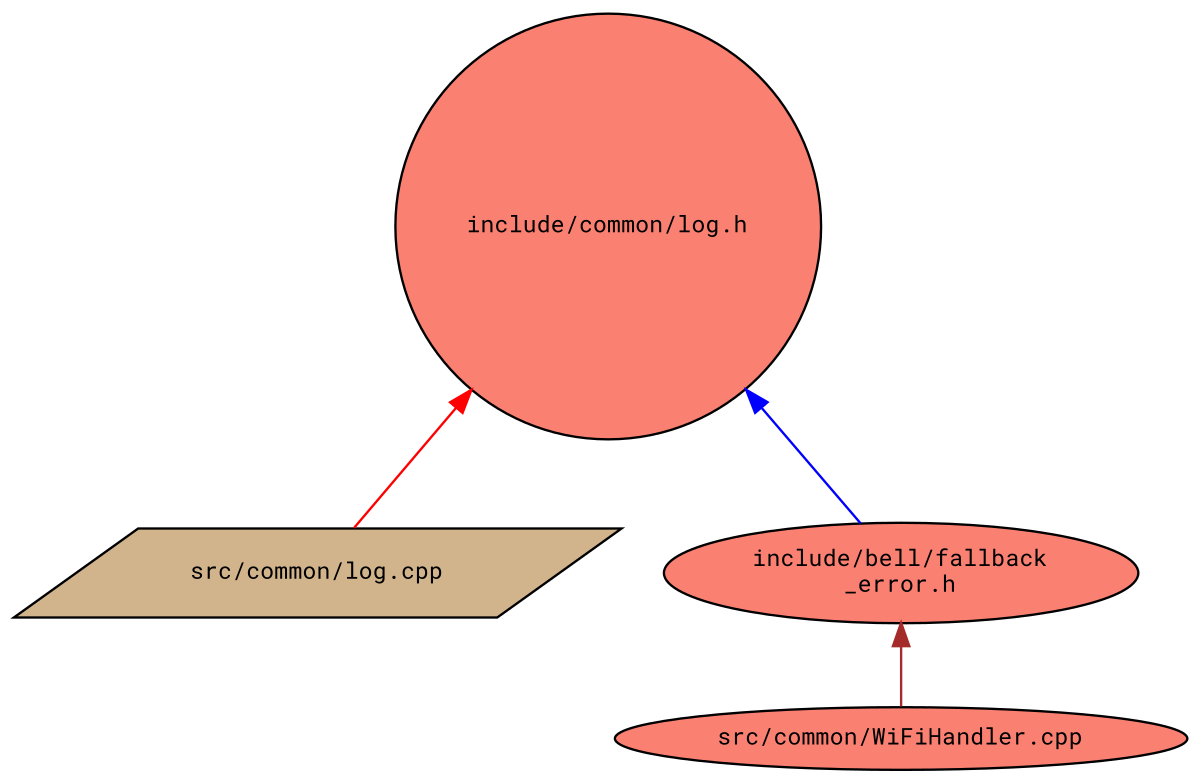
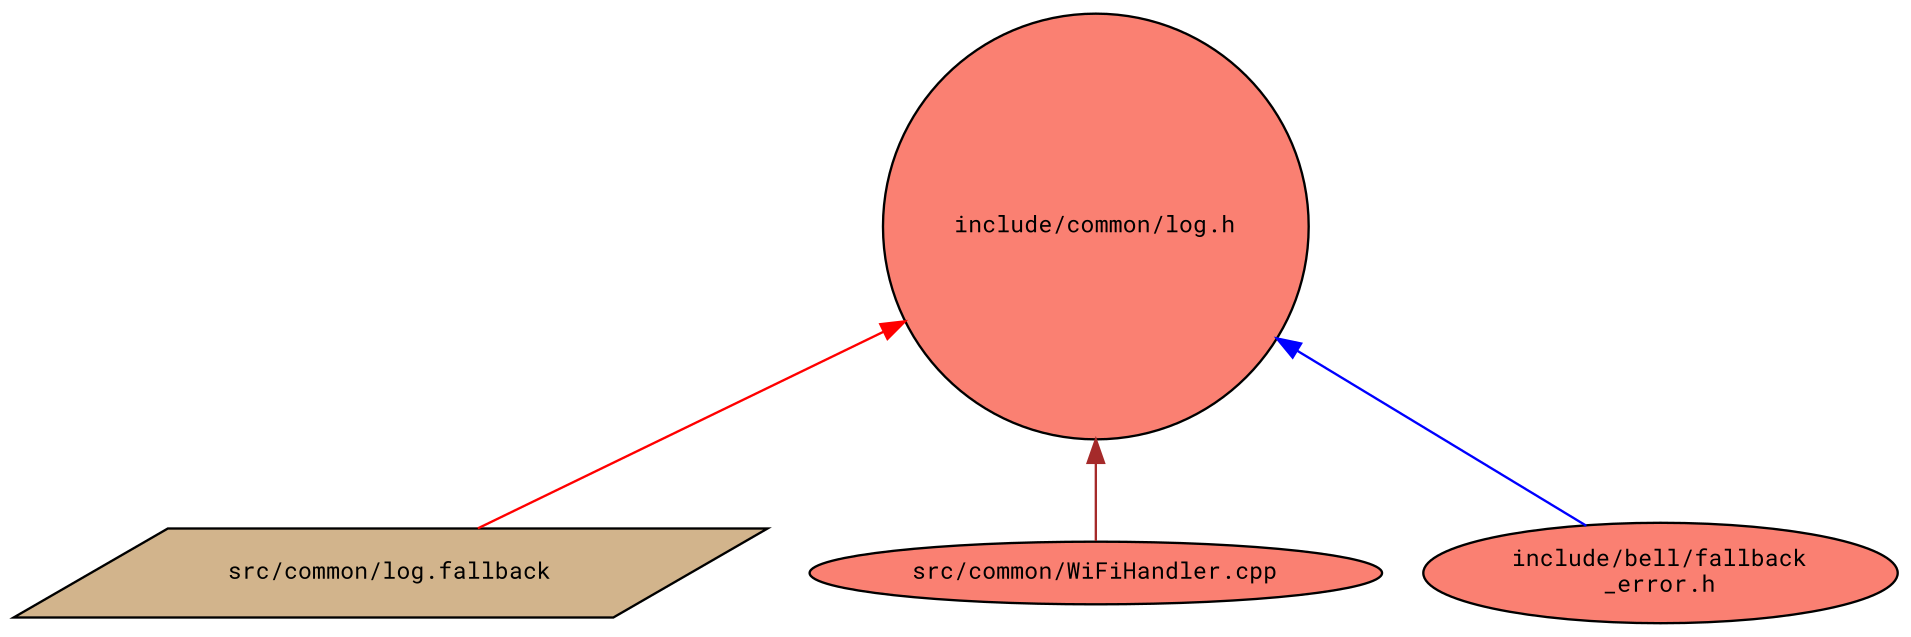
node "src/common/log.cpp": label "src/common/log.cpp" -> "src/common/log.fallback"
edge "src/common/WiFiHandler.cpp" -> "include/bell/fallback _error.h": now "src/common/WiFiHandler.cpp" -> "include/common/log.h"
